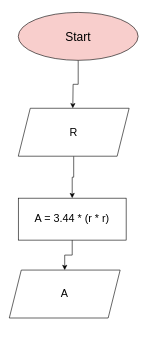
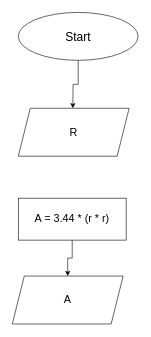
node "Start": fillcolor #f8cecc -> #ffffff
edge "R" -> "A = 3.44 * (r * r)": removed
node "A": moved (65, 294) -> (68, 300)
